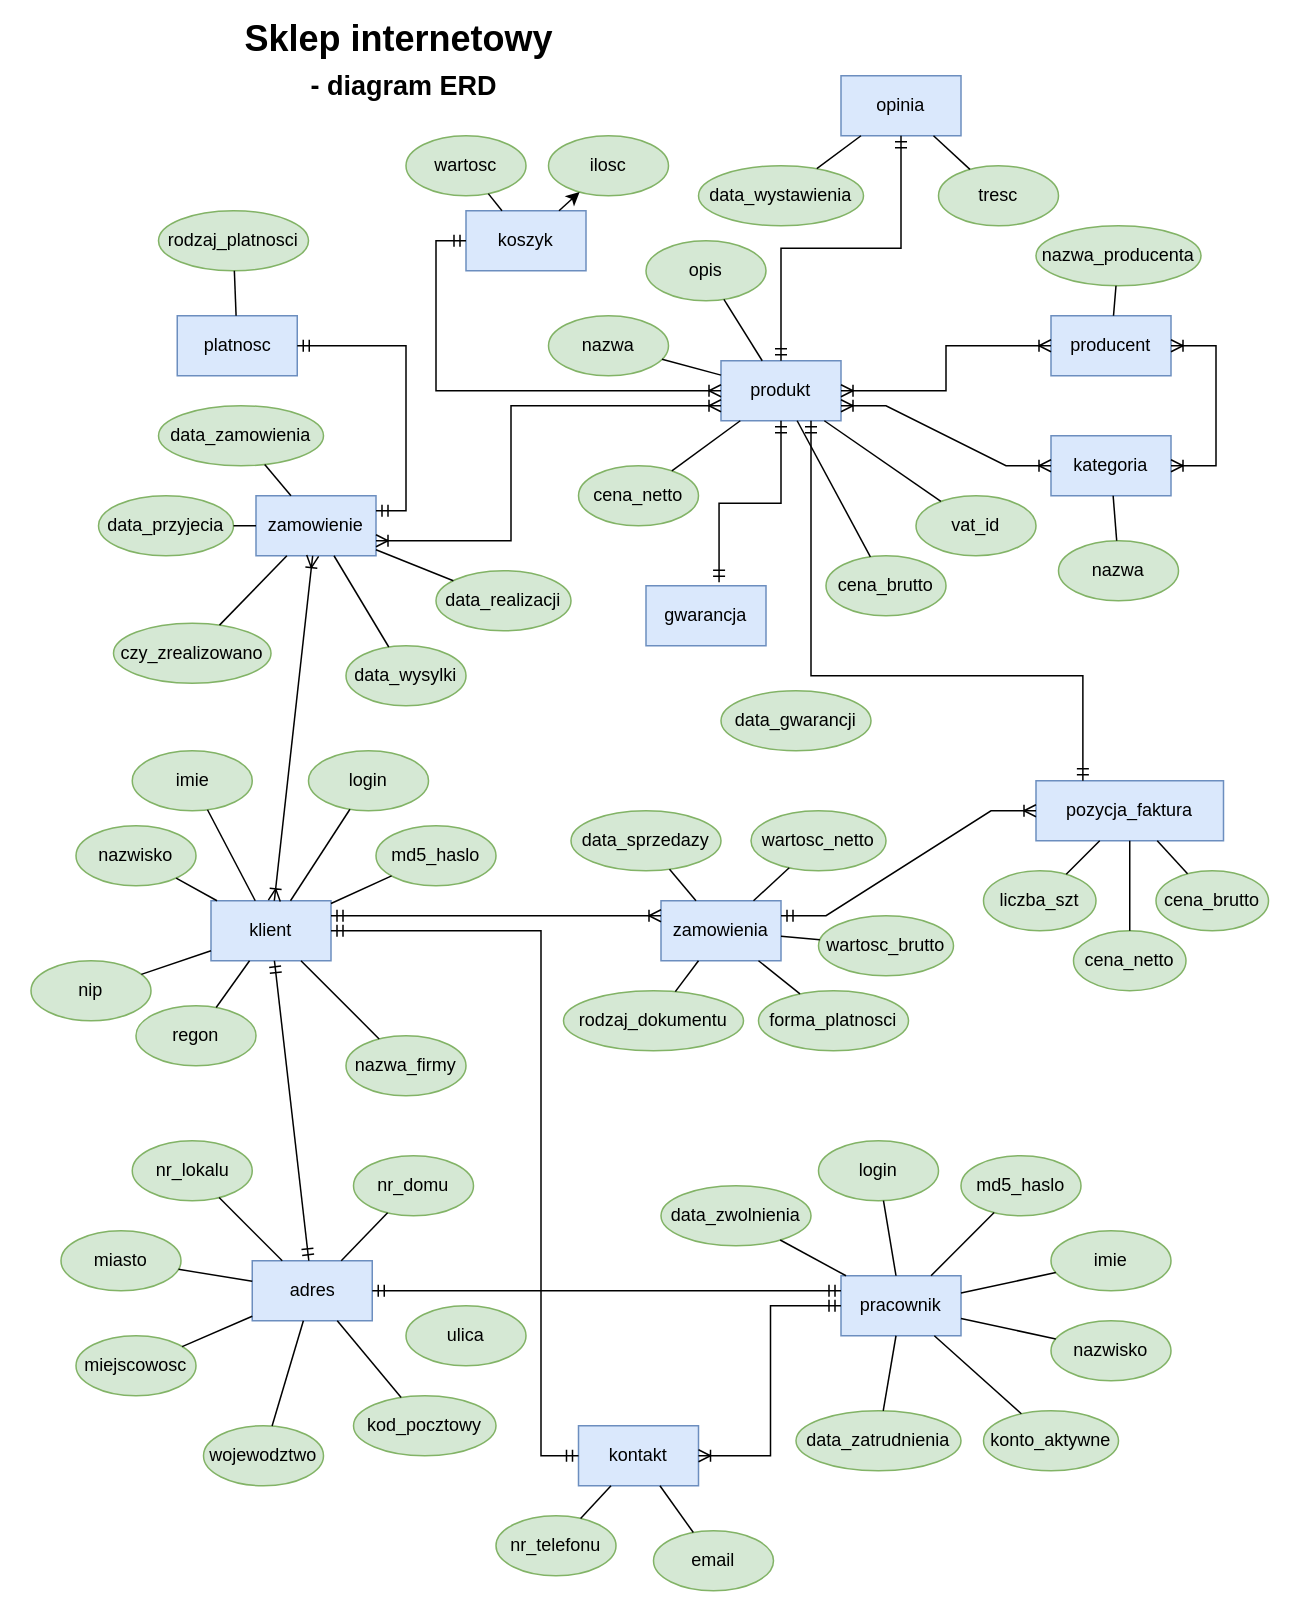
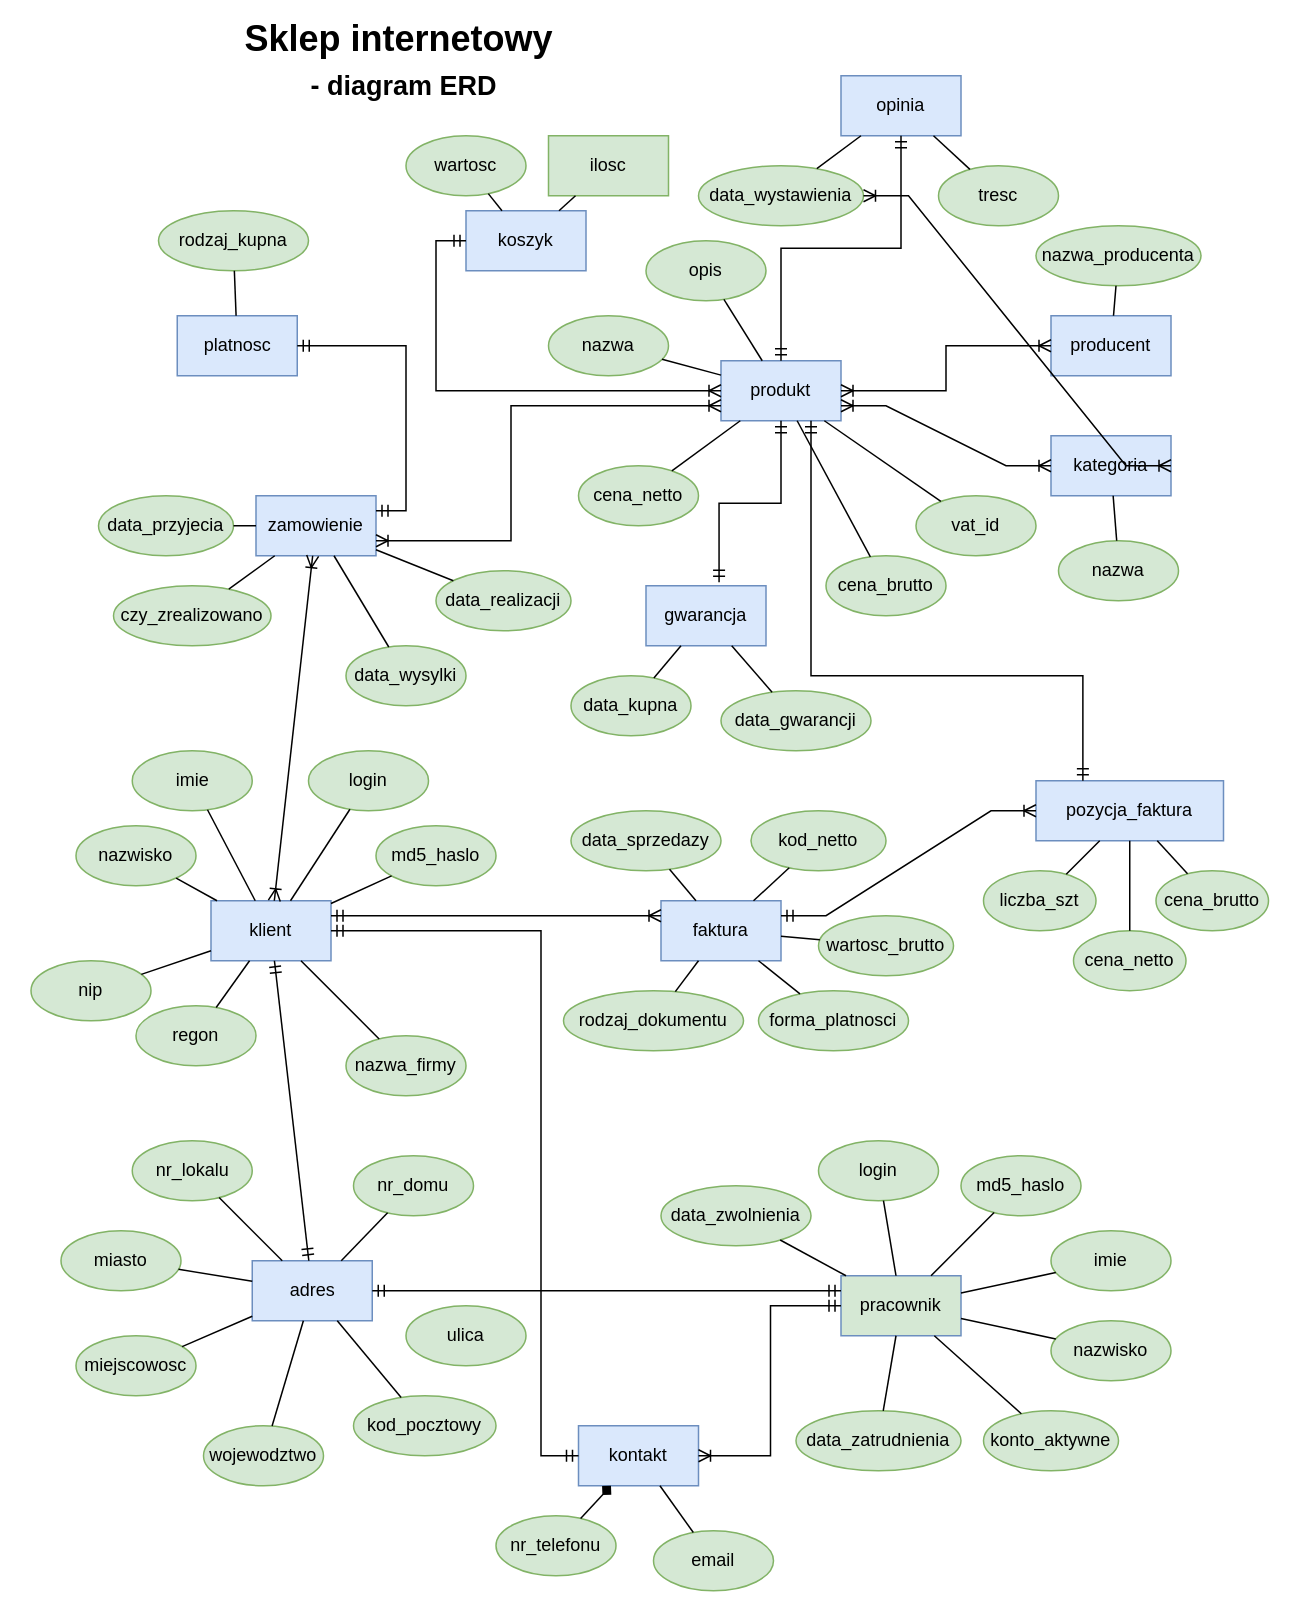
node "ilosc": shape ellipse -> rectangle
edge "koszyk" -> "ilosc": arrowhead classic -> none
node "rodzaj_platnosci": label "rodzaj_platnosci" -> "rodzaj_kupna"
edge "producent" -- "kategoria": now "data_wystawienia" -- "kategoria"
node "data_zamowienia": removed
edge "data_zamowienia" -- "zamowienie": removed
node "czy_zrealizowano": moved (192, 653) -> (192, 616)
edge "gwarancja" -- "data_kupna": added
edge "gwarancja" -- "data_gwarancji": added
node "data_kupna": added
node "wartosc_netto": label "wartosc_netto" -> "kod_netto"
node "zamowienia": label "zamowienia" -> "faktura"
node "pracownik": fillcolor #dae8fc -> #d5e8d4
edge "kontakt" -- "nr_telefonu": arrowhead none -> diamond
